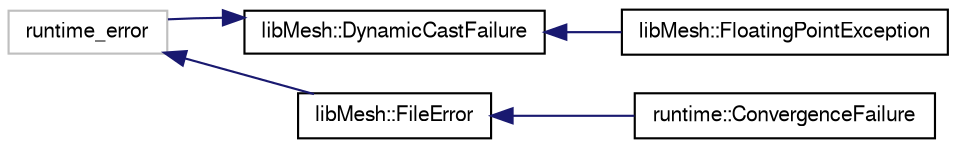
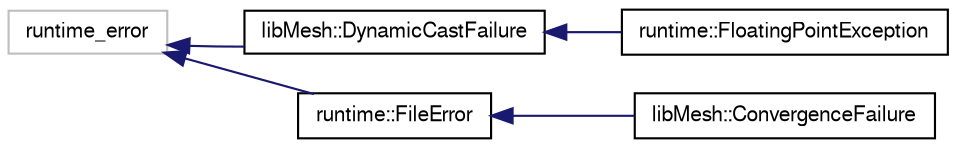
edge "runtime_error" -> "libMesh::DynamicCastFailure": reversed
node "libMesh::FloatingPointException": label "libMesh::FloatingPointException" -> "runtime::FloatingPointException"
node "libMesh::FileError": label "libMesh::FileError" -> "runtime::FileError"
node "runtime::ConvergenceFailure": label "runtime::ConvergenceFailure" -> "libMesh::ConvergenceFailure"
